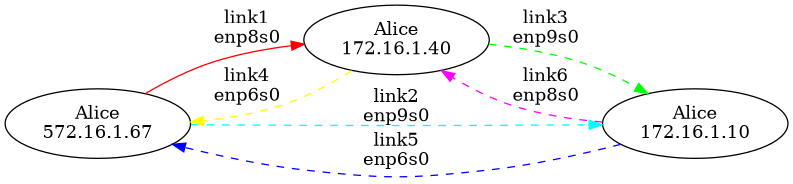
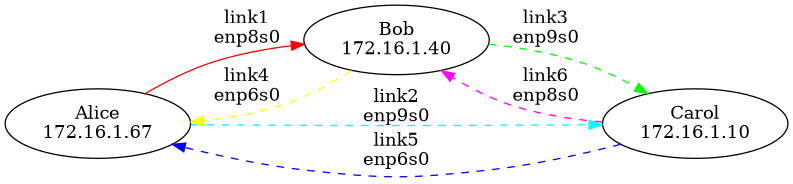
node "Alice 172.16.1.40": label "Alice 172.16.1.40" -> "Bob 172.16.1.40"
node "Alice 572.16.1.67": label "Alice 572.16.1.67" -> "Alice 172.16.1.67"
node "Alice 172.16.1.10": label "Alice 172.16.1.10" -> "Carol 172.16.1.10"
